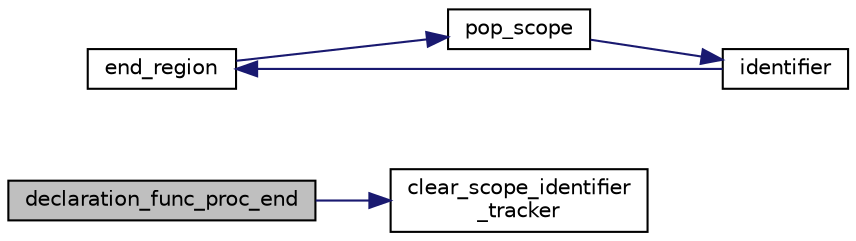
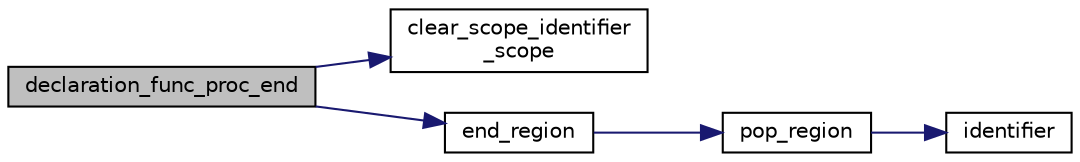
node "pop_scope": label "pop_scope" -> "pop_region"
edge "identifier" -> "end_region": now "declaration_func_proc_end" -> "end_region"
node "clear_scope_identifier _tracker": label "clear_scope_identifier _tracker" -> "clear_scope_identifier _scope"
